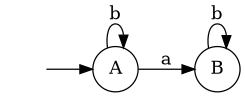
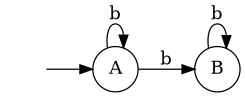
edge "A" -> "B": label "a" -> "b"
